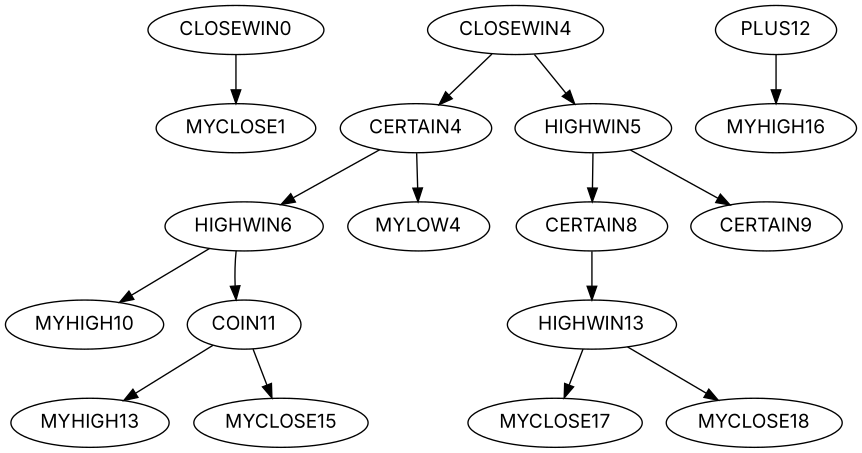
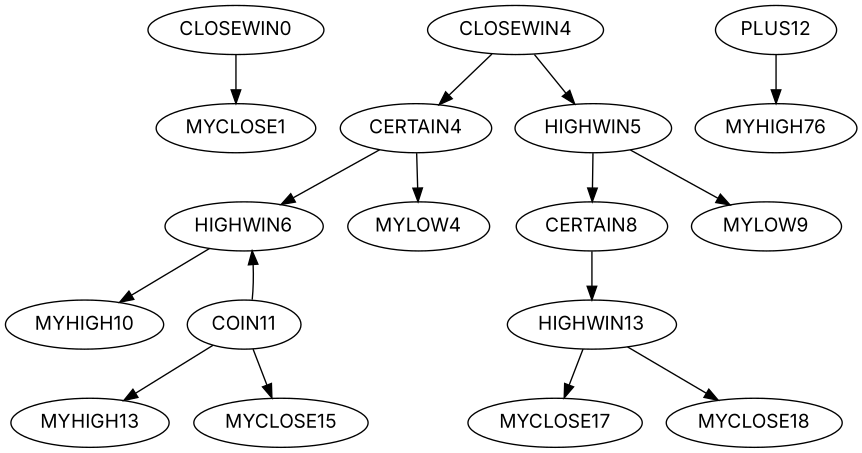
node "MYHIGH16": label "MYHIGH16" -> "MYHIGH76"
node "CERTAIN9": label "CERTAIN9" -> "MYLOW9"
edge "HIGHWIN6" -> "COIN11": reversed
